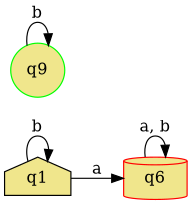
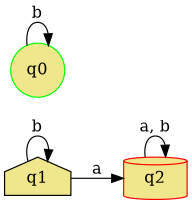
node "q9": label "q9" -> "q0"
node "q6": label "q6" -> "q2"
